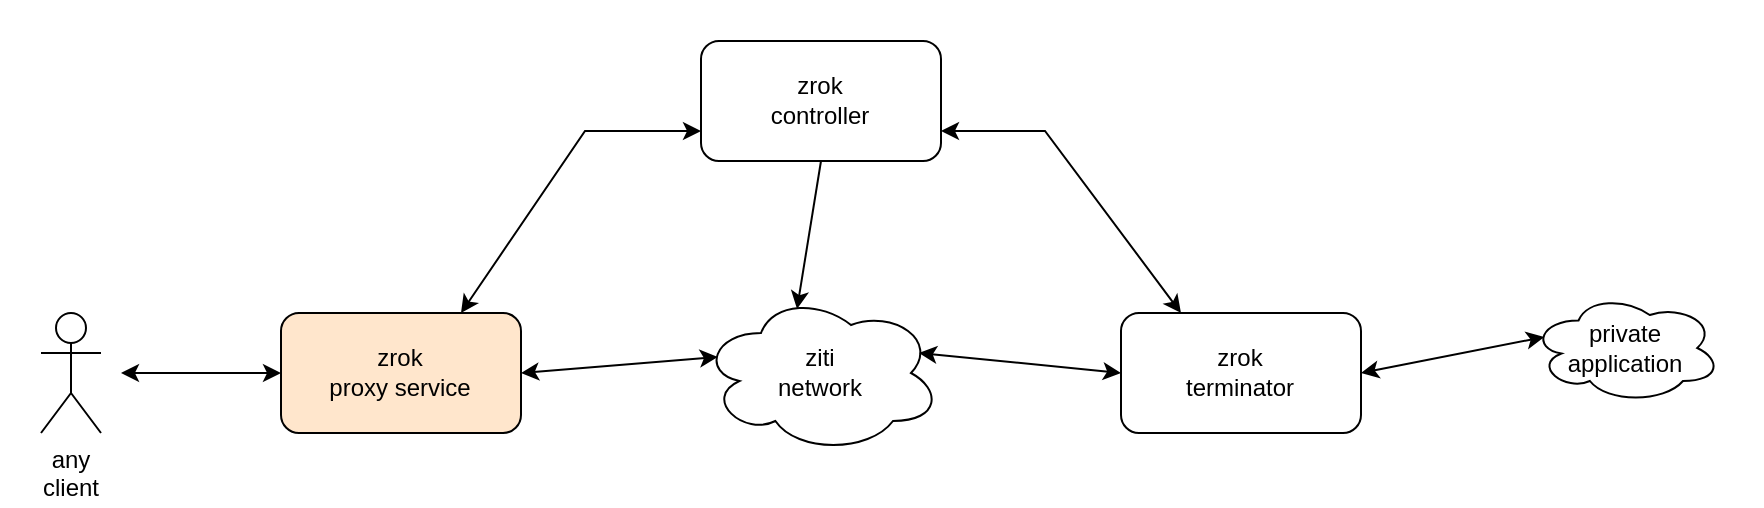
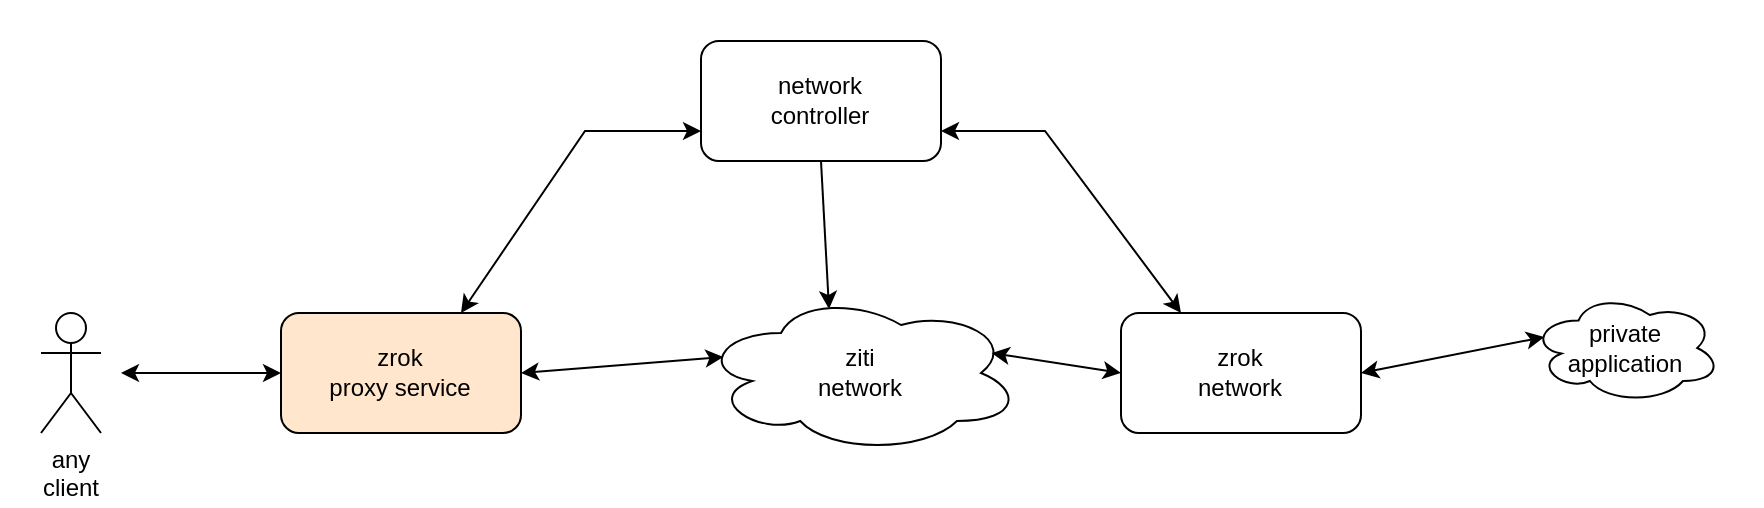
node "zrok controller": label "zrok controller" -> "network controller"
node "ziti network": size 240x160 -> 320x160
node "zrok terminator": label "zrok terminator" -> "zrok network"
